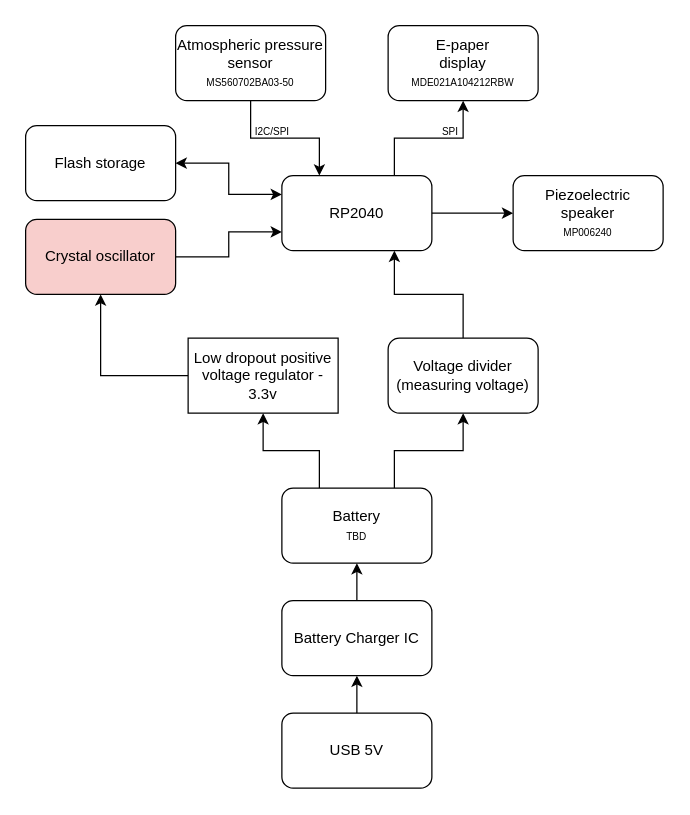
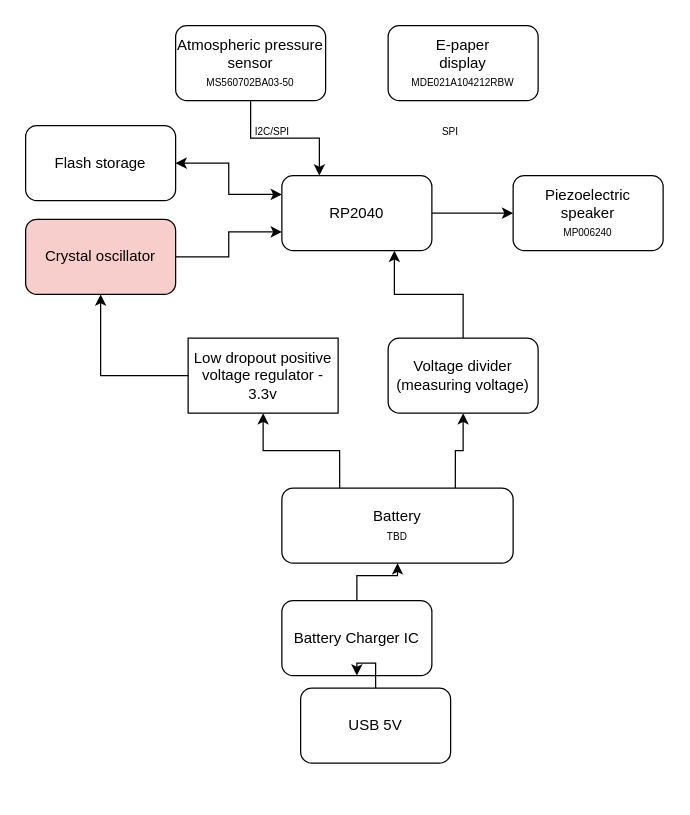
edge "RP2040" -> "E-paper display MDE021A104212RBW": removed
node "BatteryTBD": size 150x75 -> 231x75
node "USB 5V": moved (357, 751) -> (376, 726)
